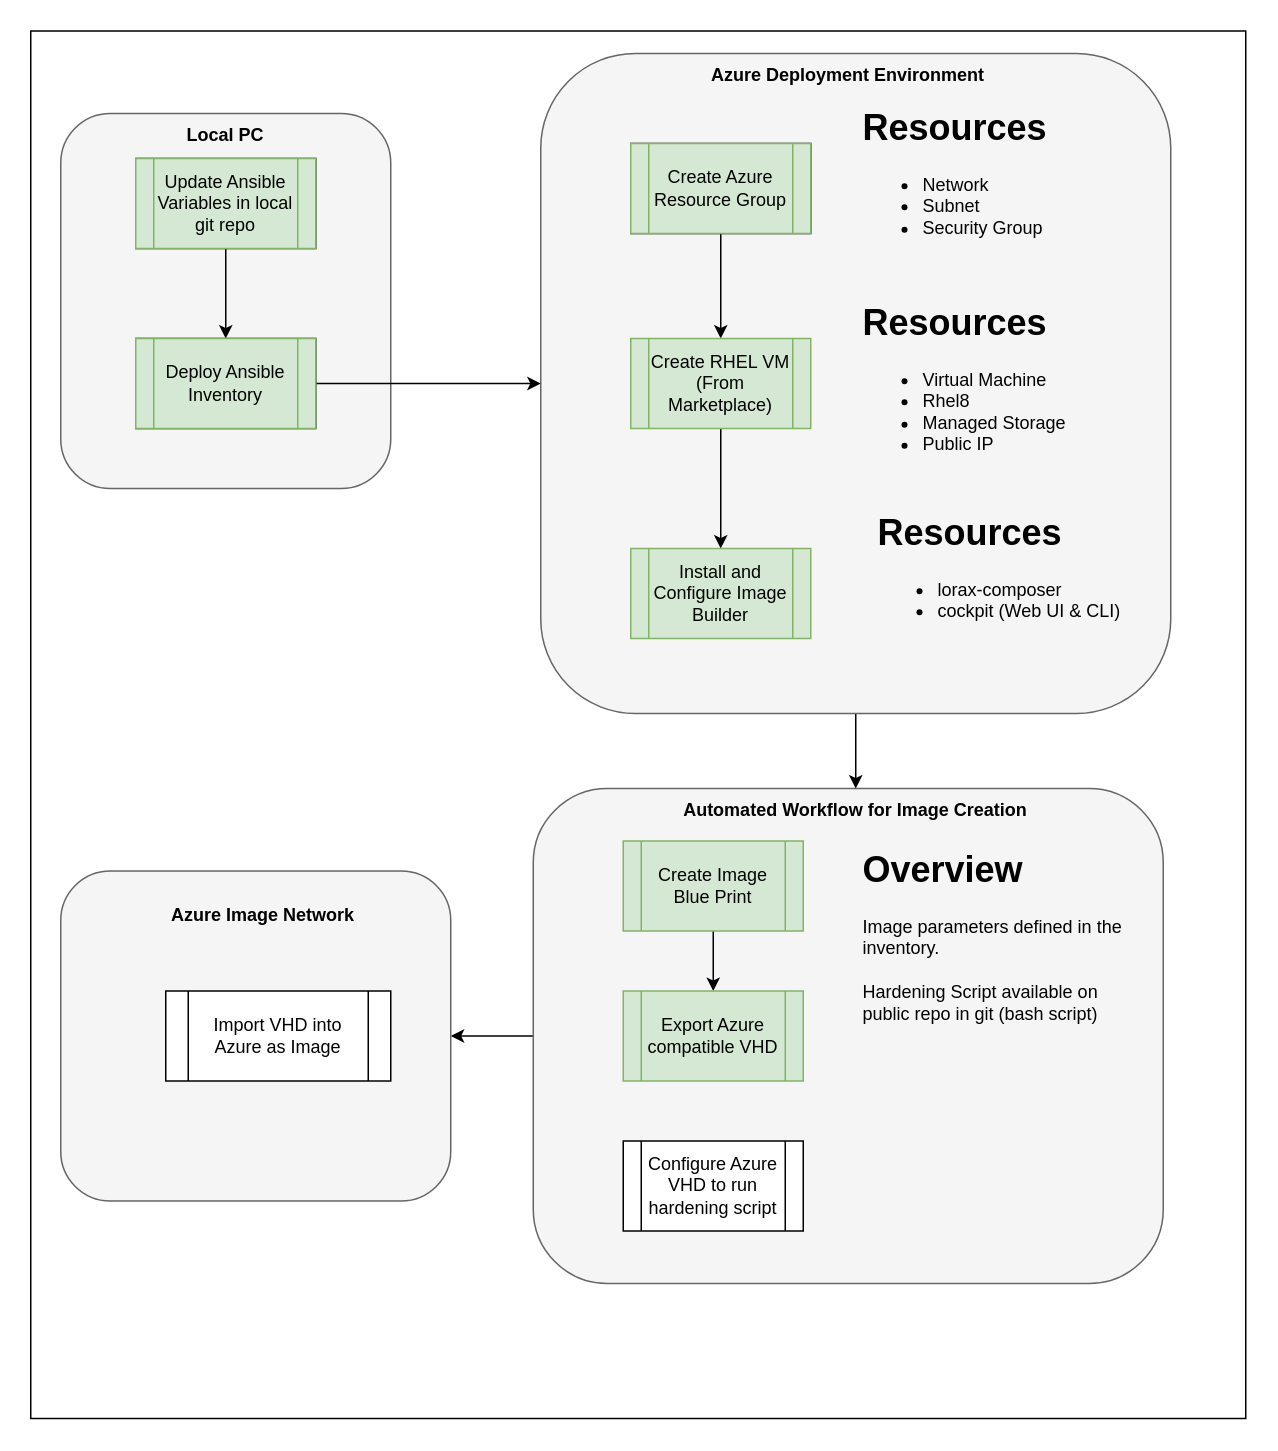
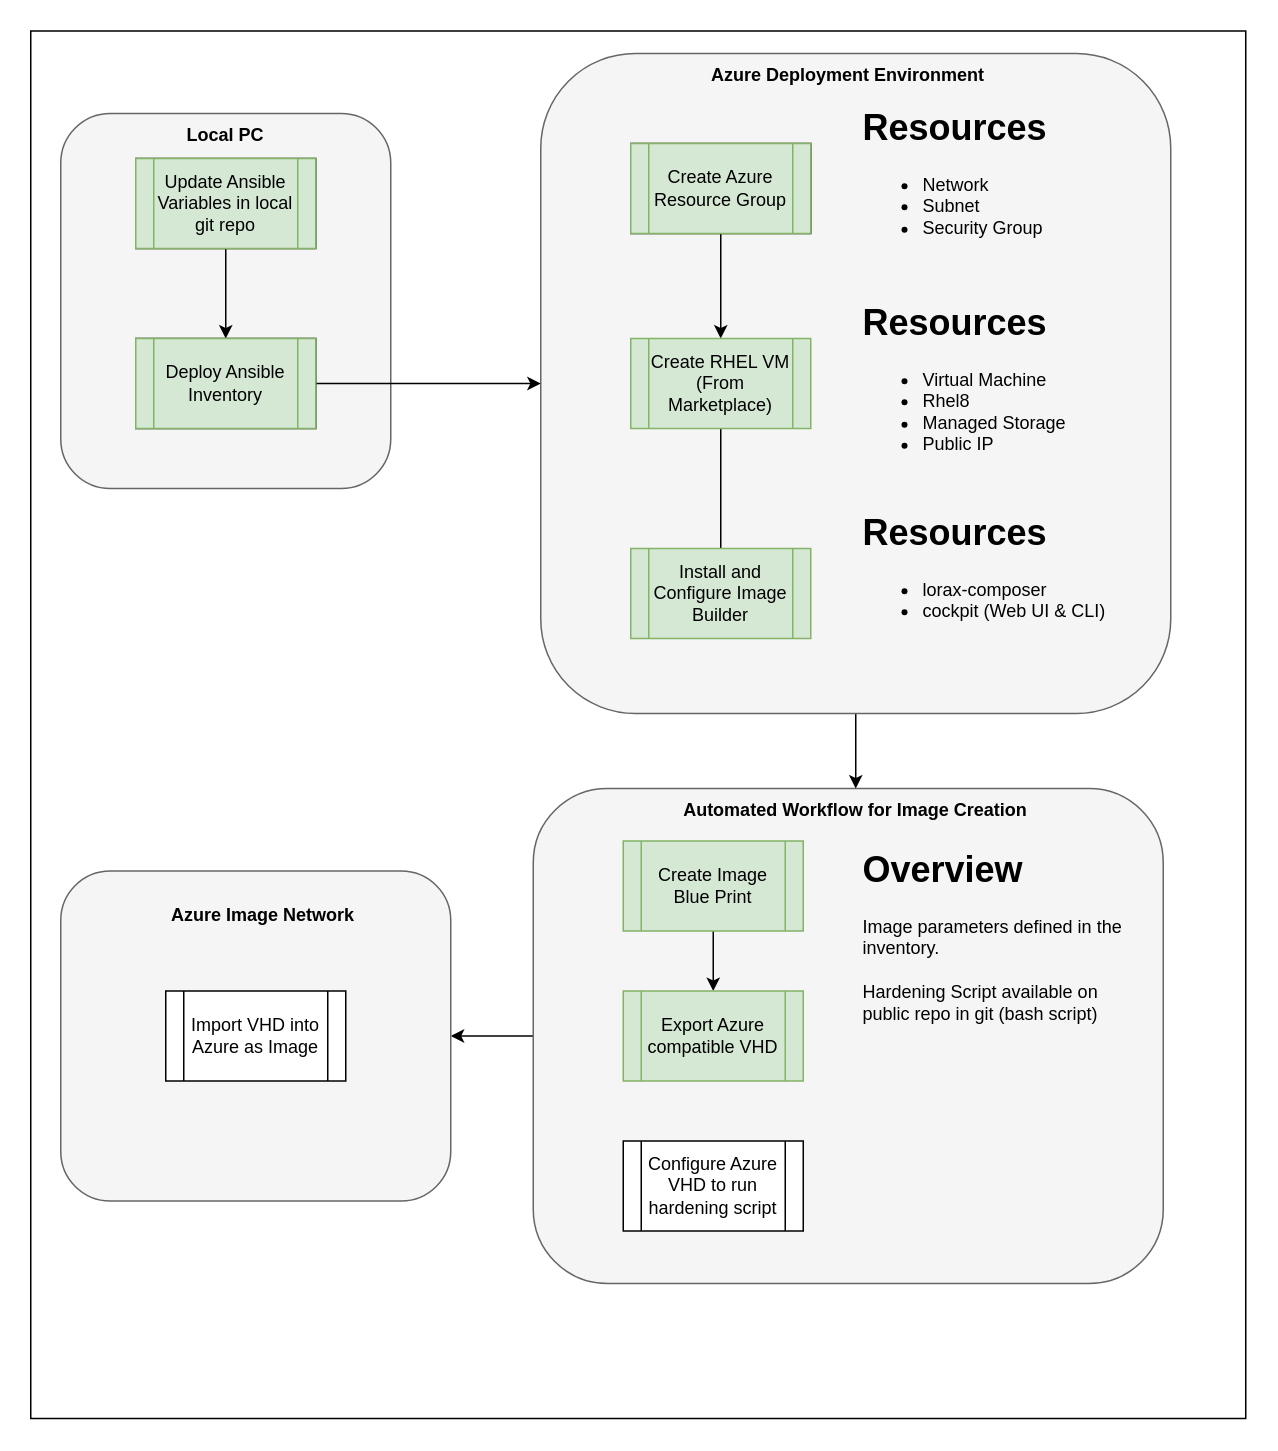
edge "Create RHEL VM (From Marketplace)" -> "Install and Configure Image Builder": arrowhead classic -> none
node "Resources lorax-composer cockpit (Web UI & CLI)": moved (1013, 593) -> (998, 593)
node "Import VHD into Azure as Image": size 225x90 -> 180x90
